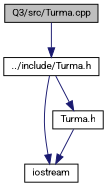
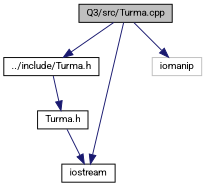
node "iomanip": added
edge "../include/Turma.h" -> "iostream": now "Q3/src/Turma.cpp" -> "iostream"
